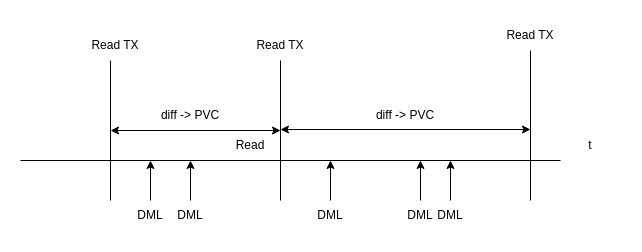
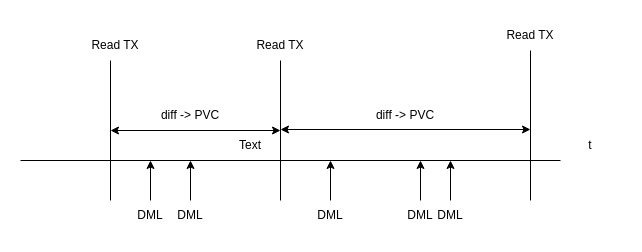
node "Read": label "Read" -> "Text"
